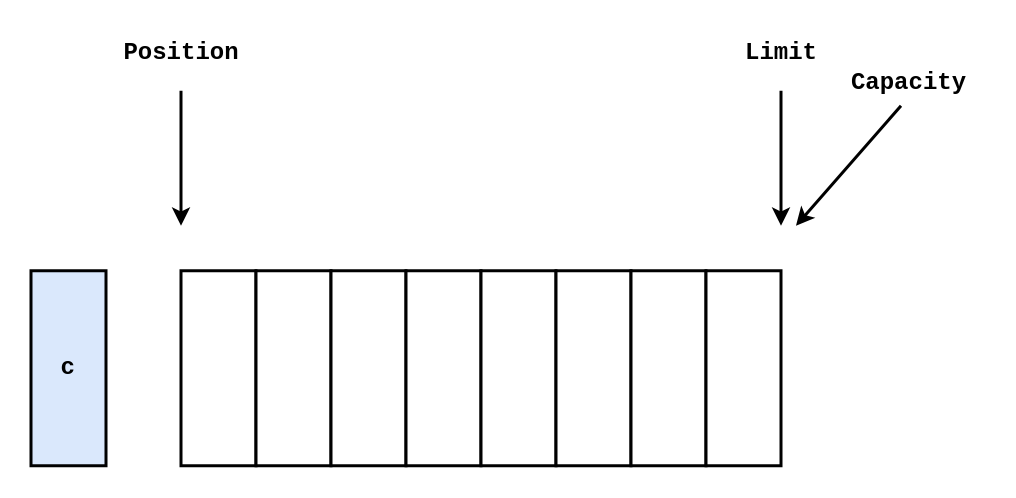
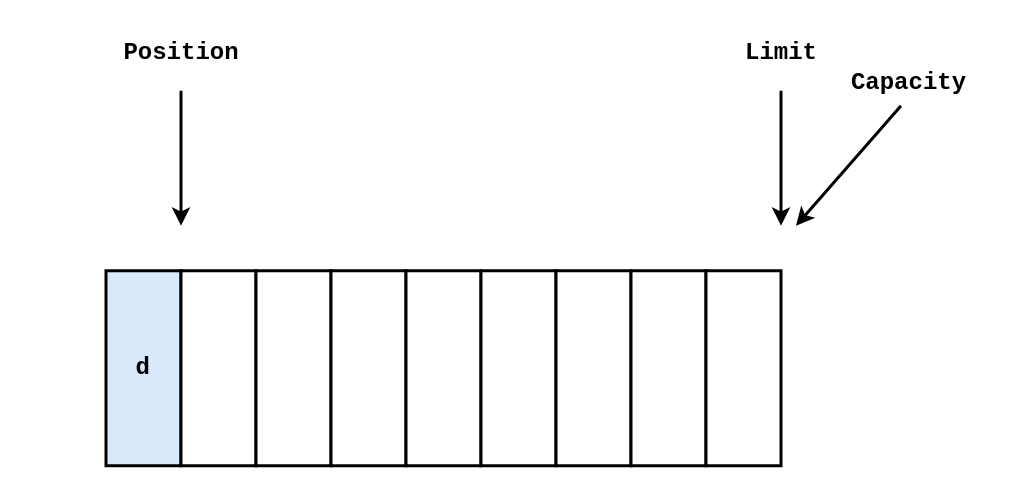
node "c": removed
node "d": added
